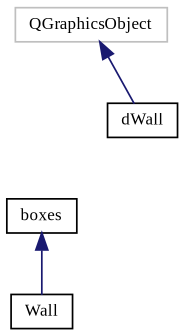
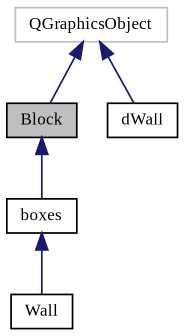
node "Block": added
